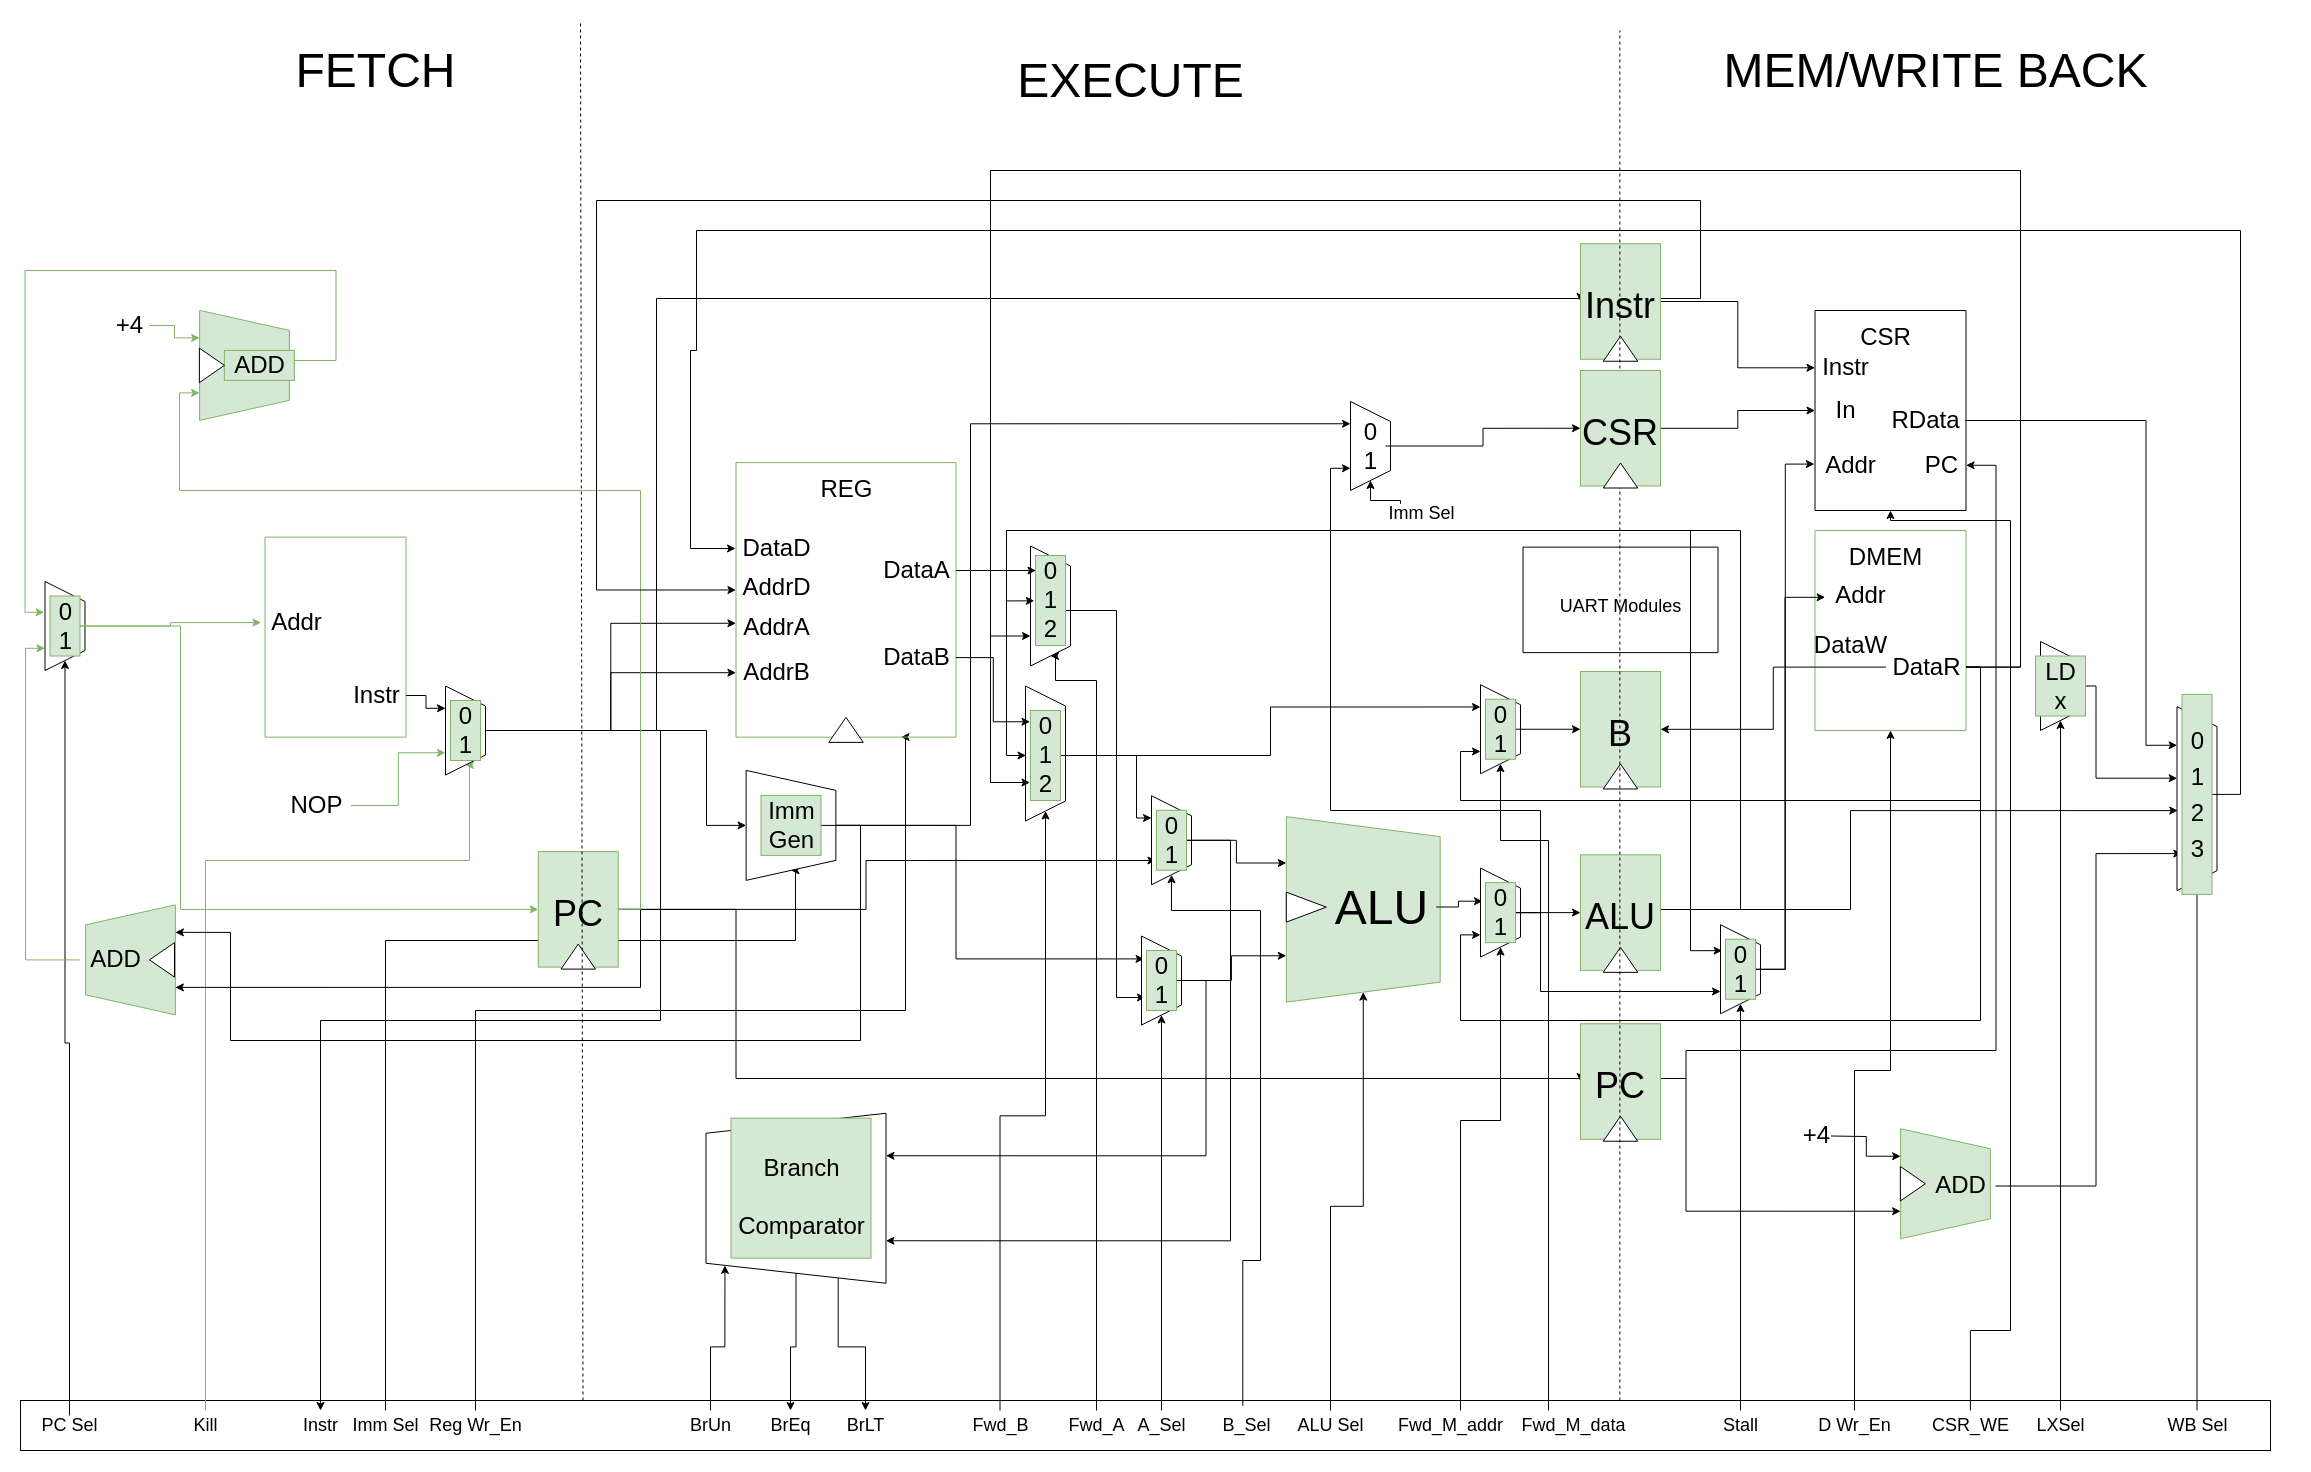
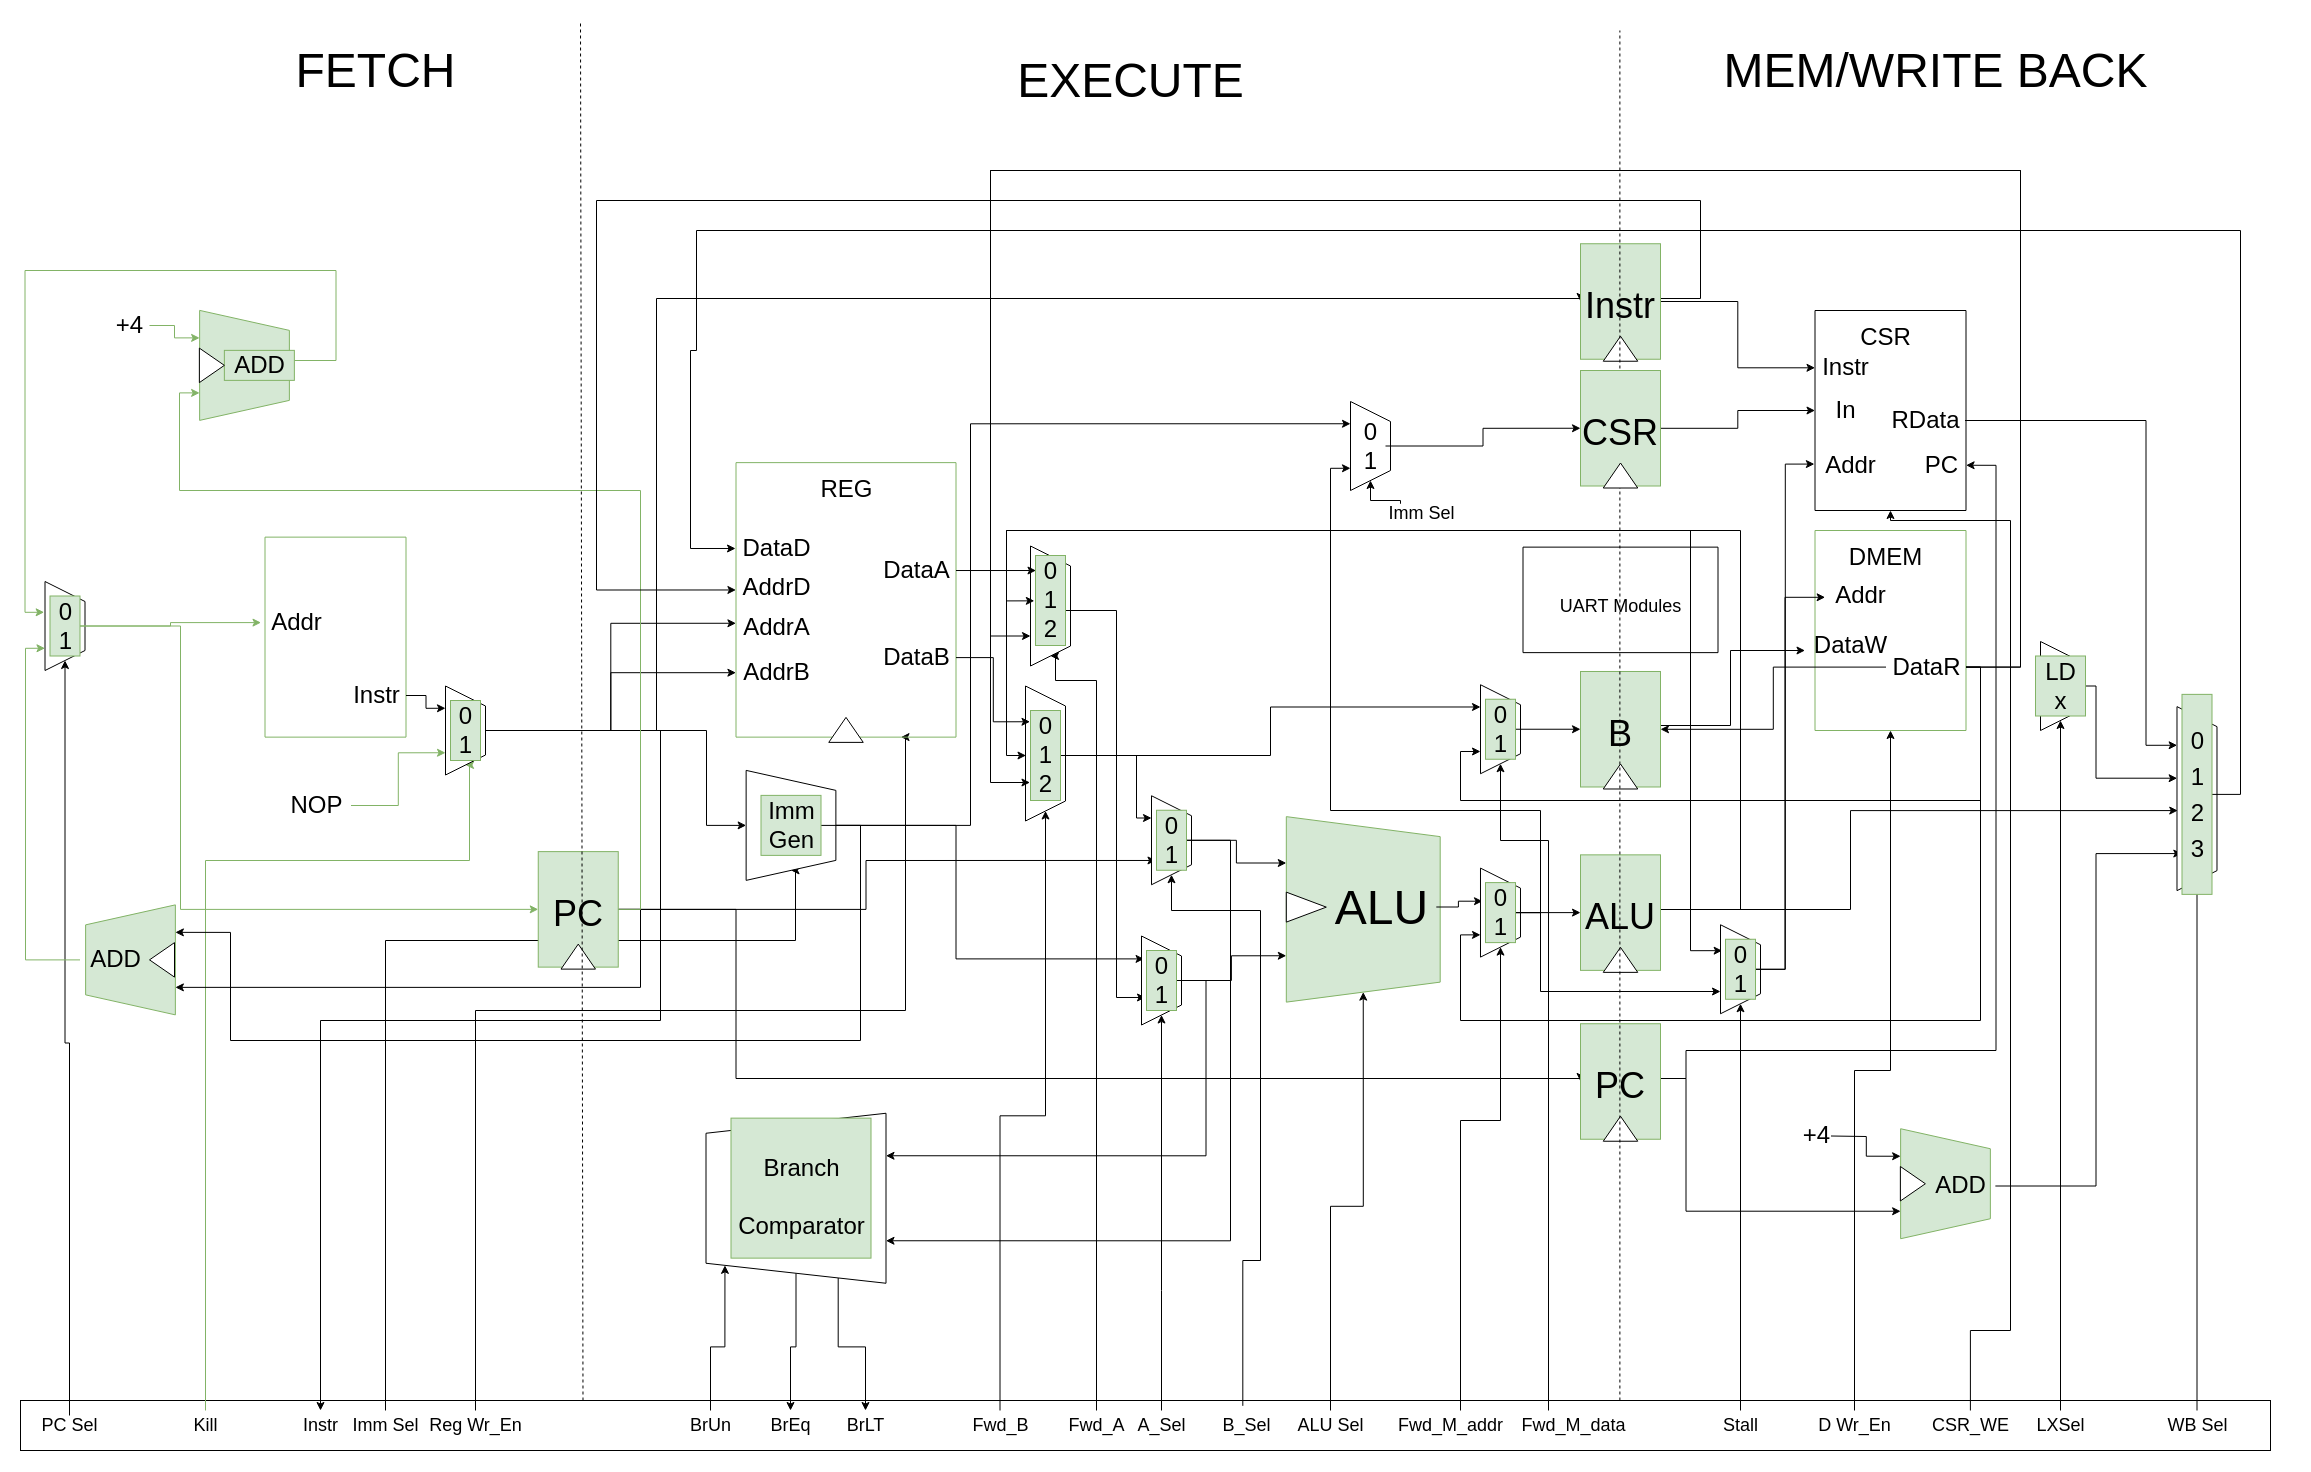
edge "B" -> "DataW": added
